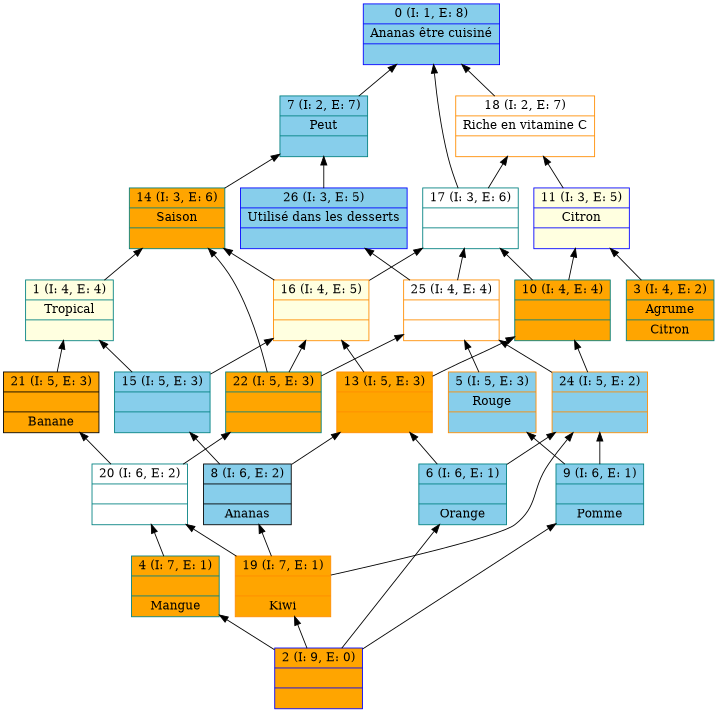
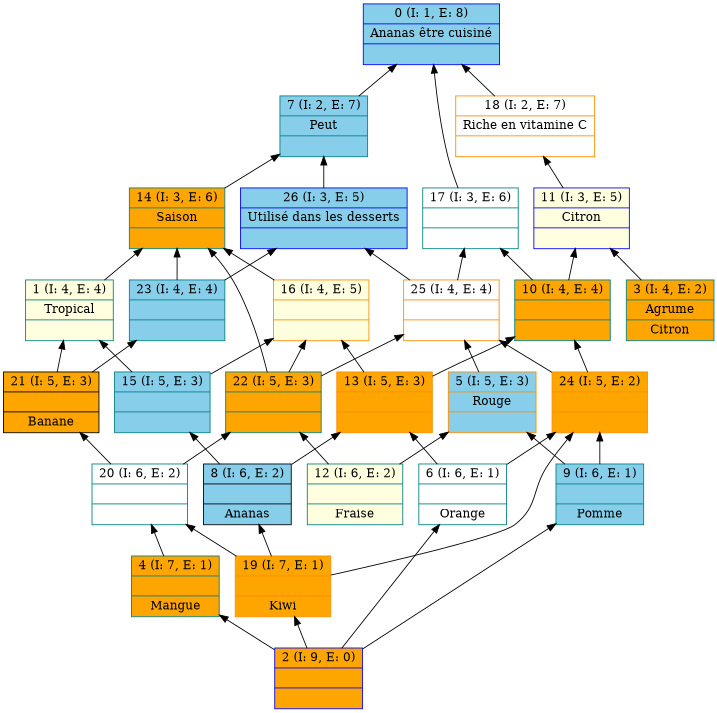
edge "17 (I: 3, E: 6)" -> "18 (I: 2, E: 7)": removed
edge "16 (I: 4, E: 5)" -> "17 (I: 3, E: 6)": removed
node "23 (I: 4, E: 4)": added
node "24 (I: 5, E: 2)": fillcolor skyblue -> orange
node "12 (I: 6, E: 2)": added
node "6 (I: 6, E: 1)": fillcolor skyblue -> white
